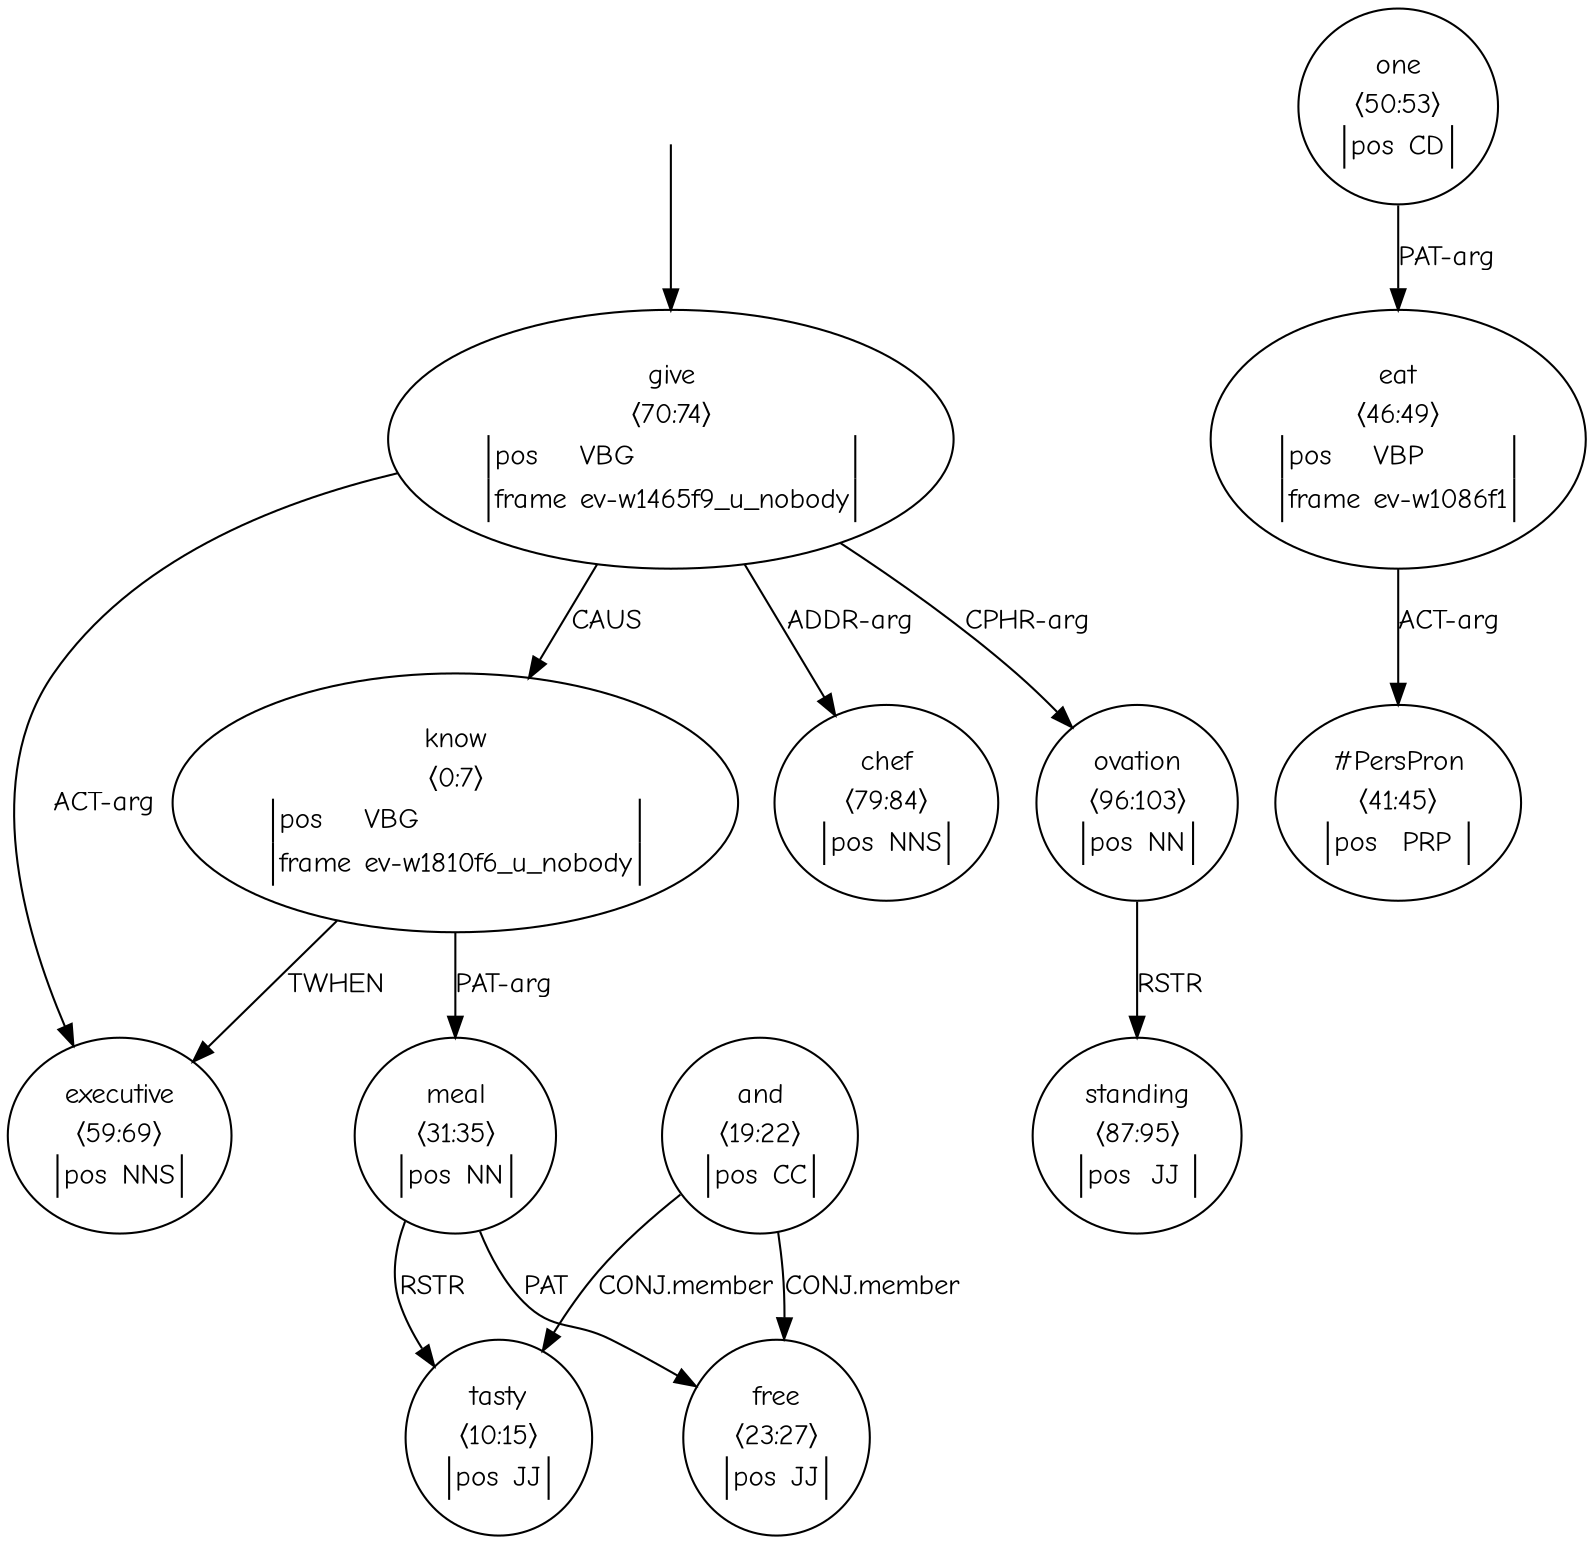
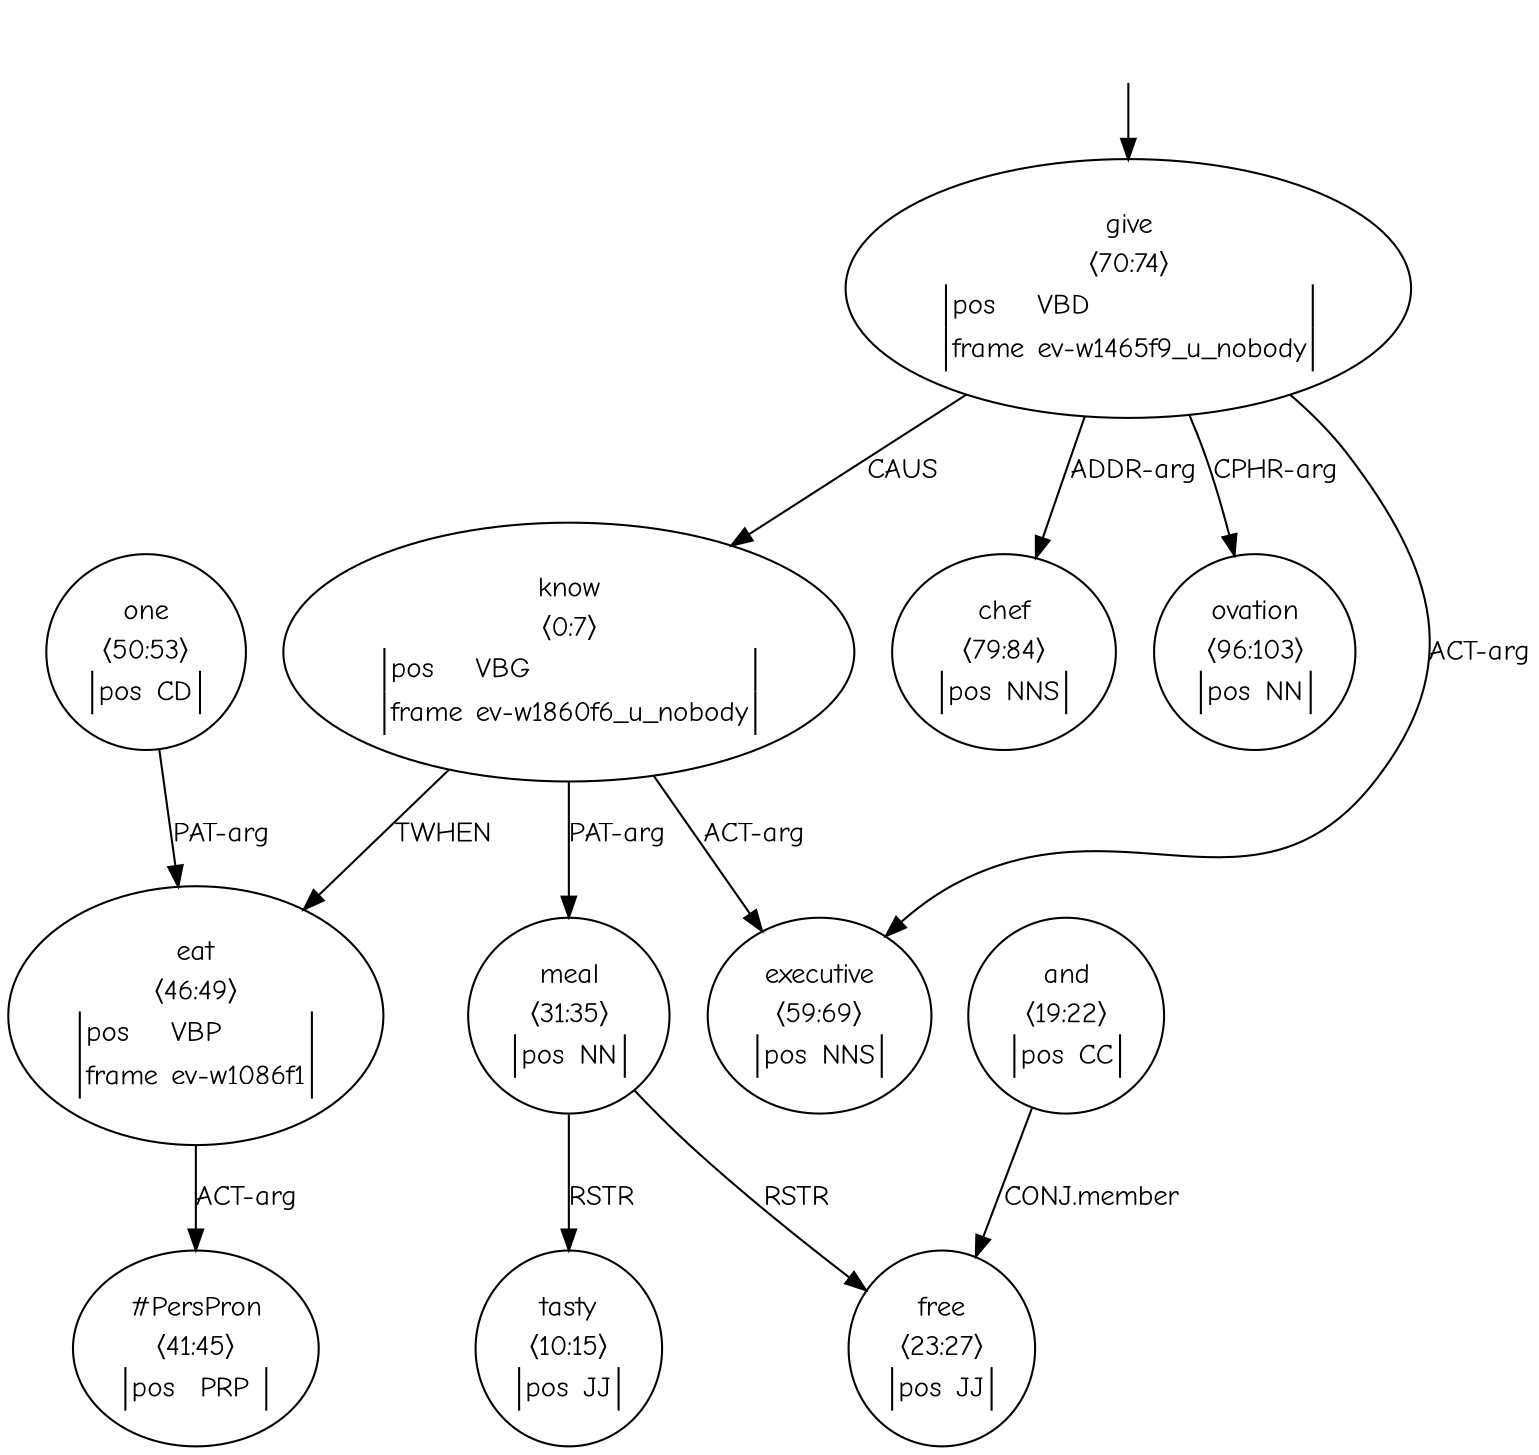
node "give": text "VBG" -> "VBD"
edge "know" -> "eat": added, label "TWHEN"
node "know": text "ev-w1810f6_u_nobody" -> "ev-w1860f6_u_nobody"
edge "know" -> "executive": label "TWHEN" -> "ACT-arg"
node "standing": removed
edge "and" -> "tasty": removed, label "CONJ.member"
edge "meal" -> "free": label "PAT" -> "RSTR"
